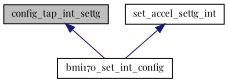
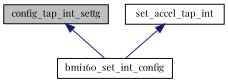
node "set_accel_settg_int": label "set_accel_settg_int" -> "set_accel_tap_int"
node "bmi170_set_int_config": label "bmi170_set_int_config" -> "bmi160_set_int_config"
